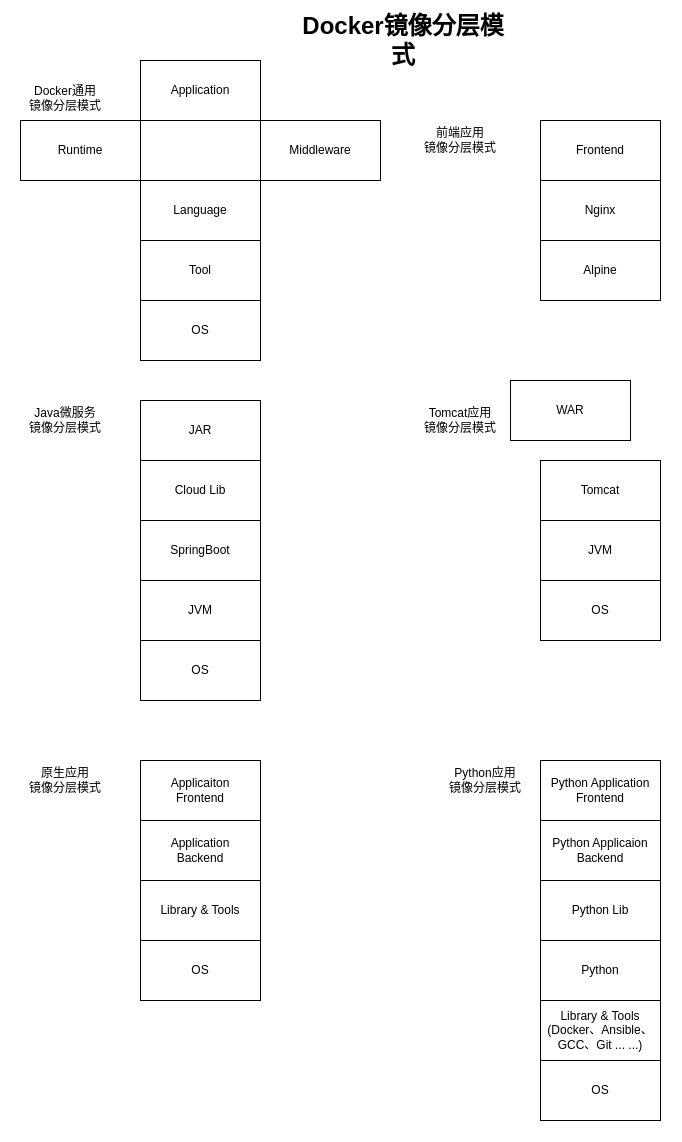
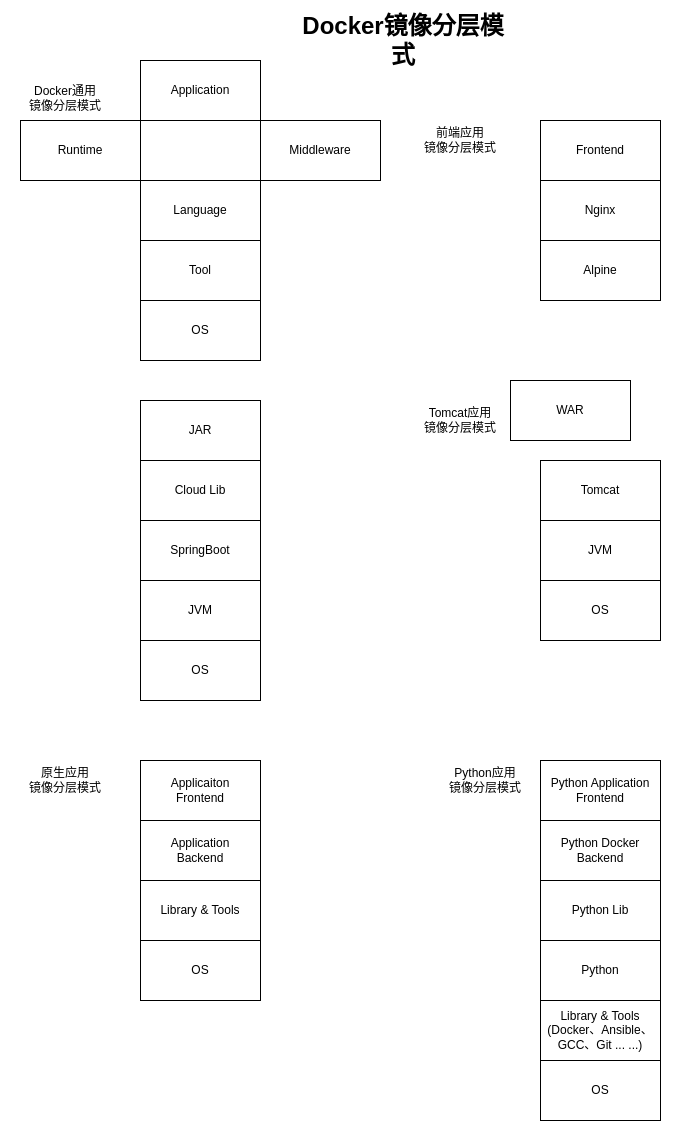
node "Java微服务 镜像分层模式": removed
node "Python Applicaion Backend": label "Python Applicaion Backend" -> "Python Docker Backend"
